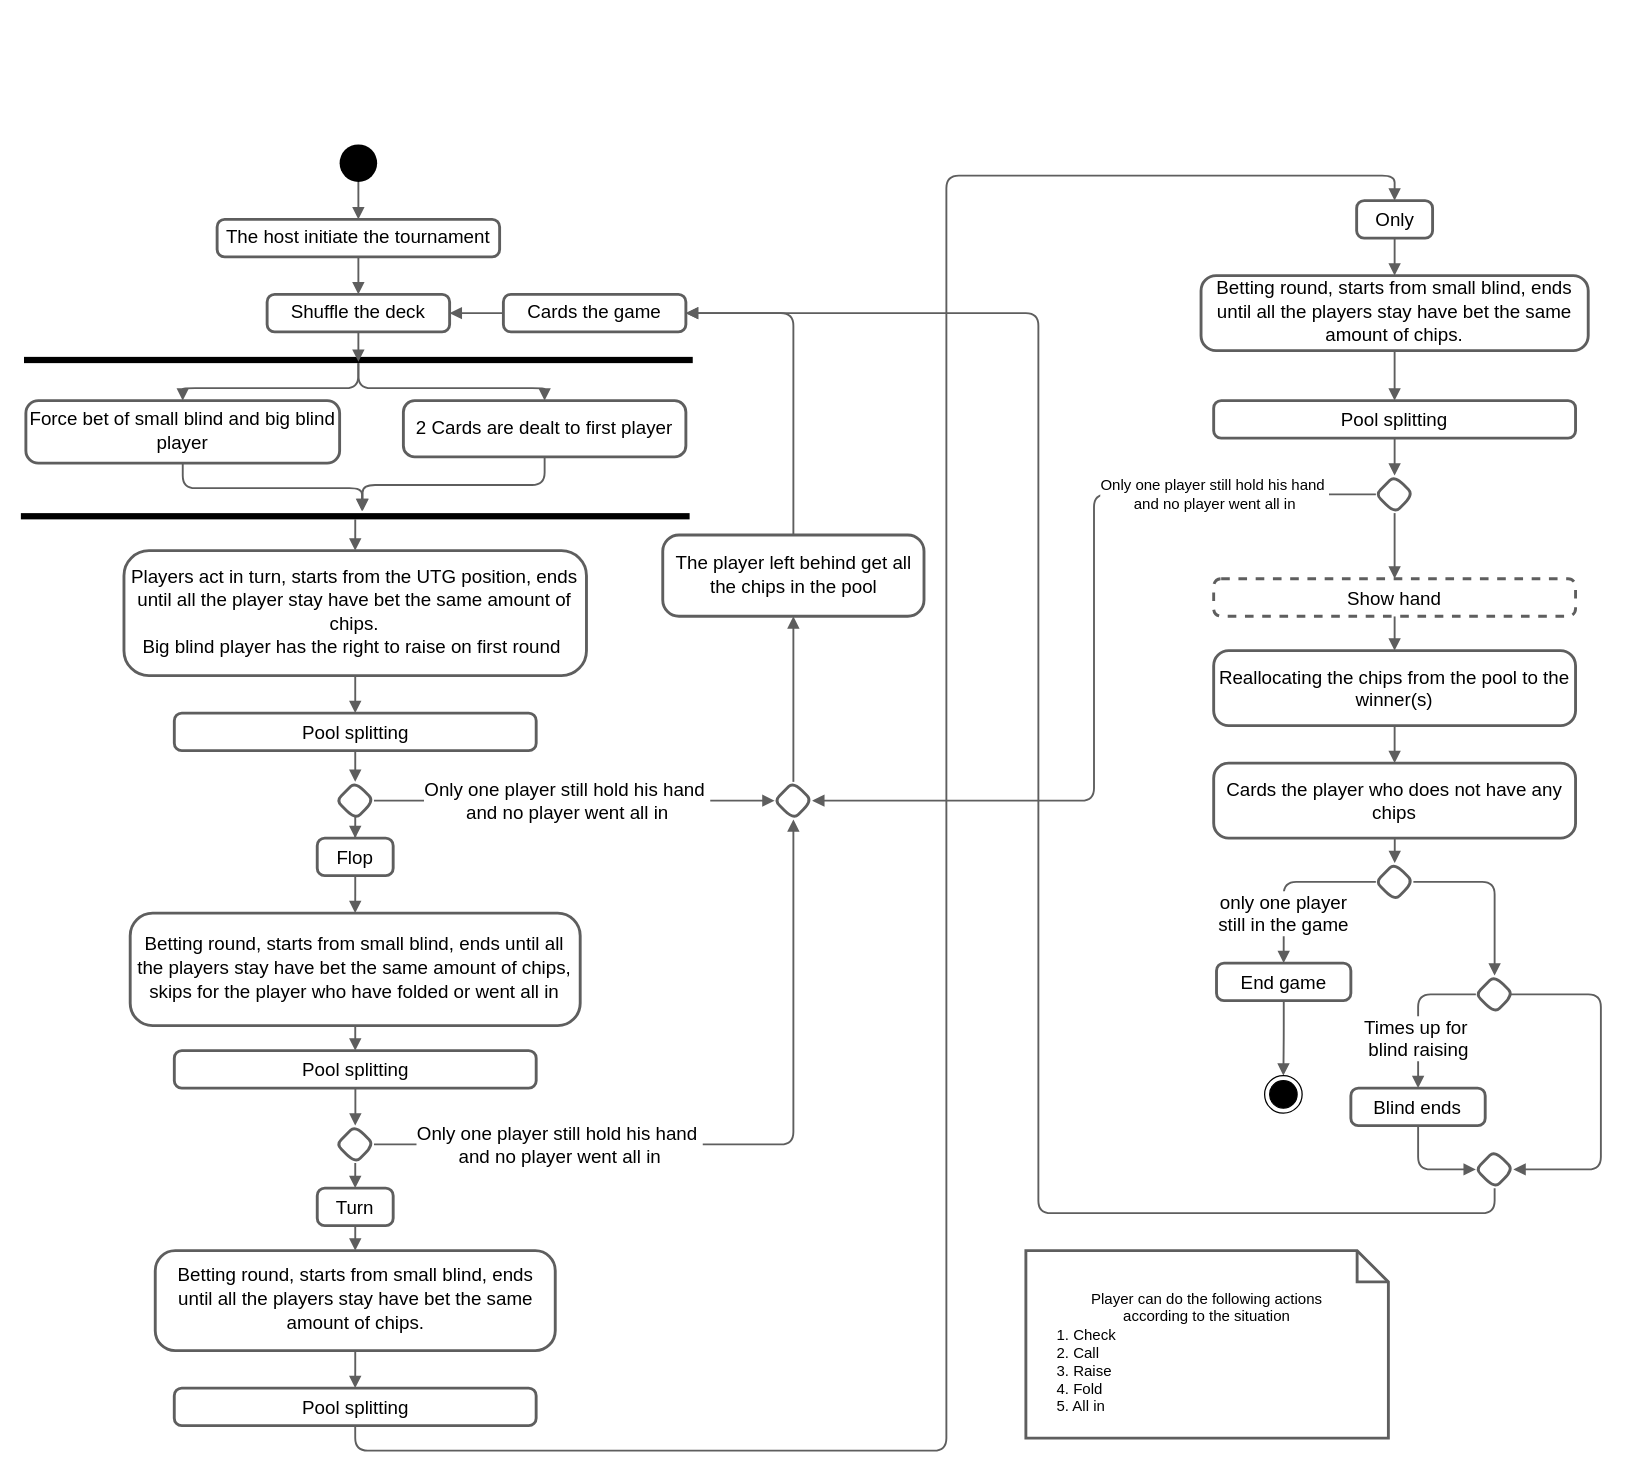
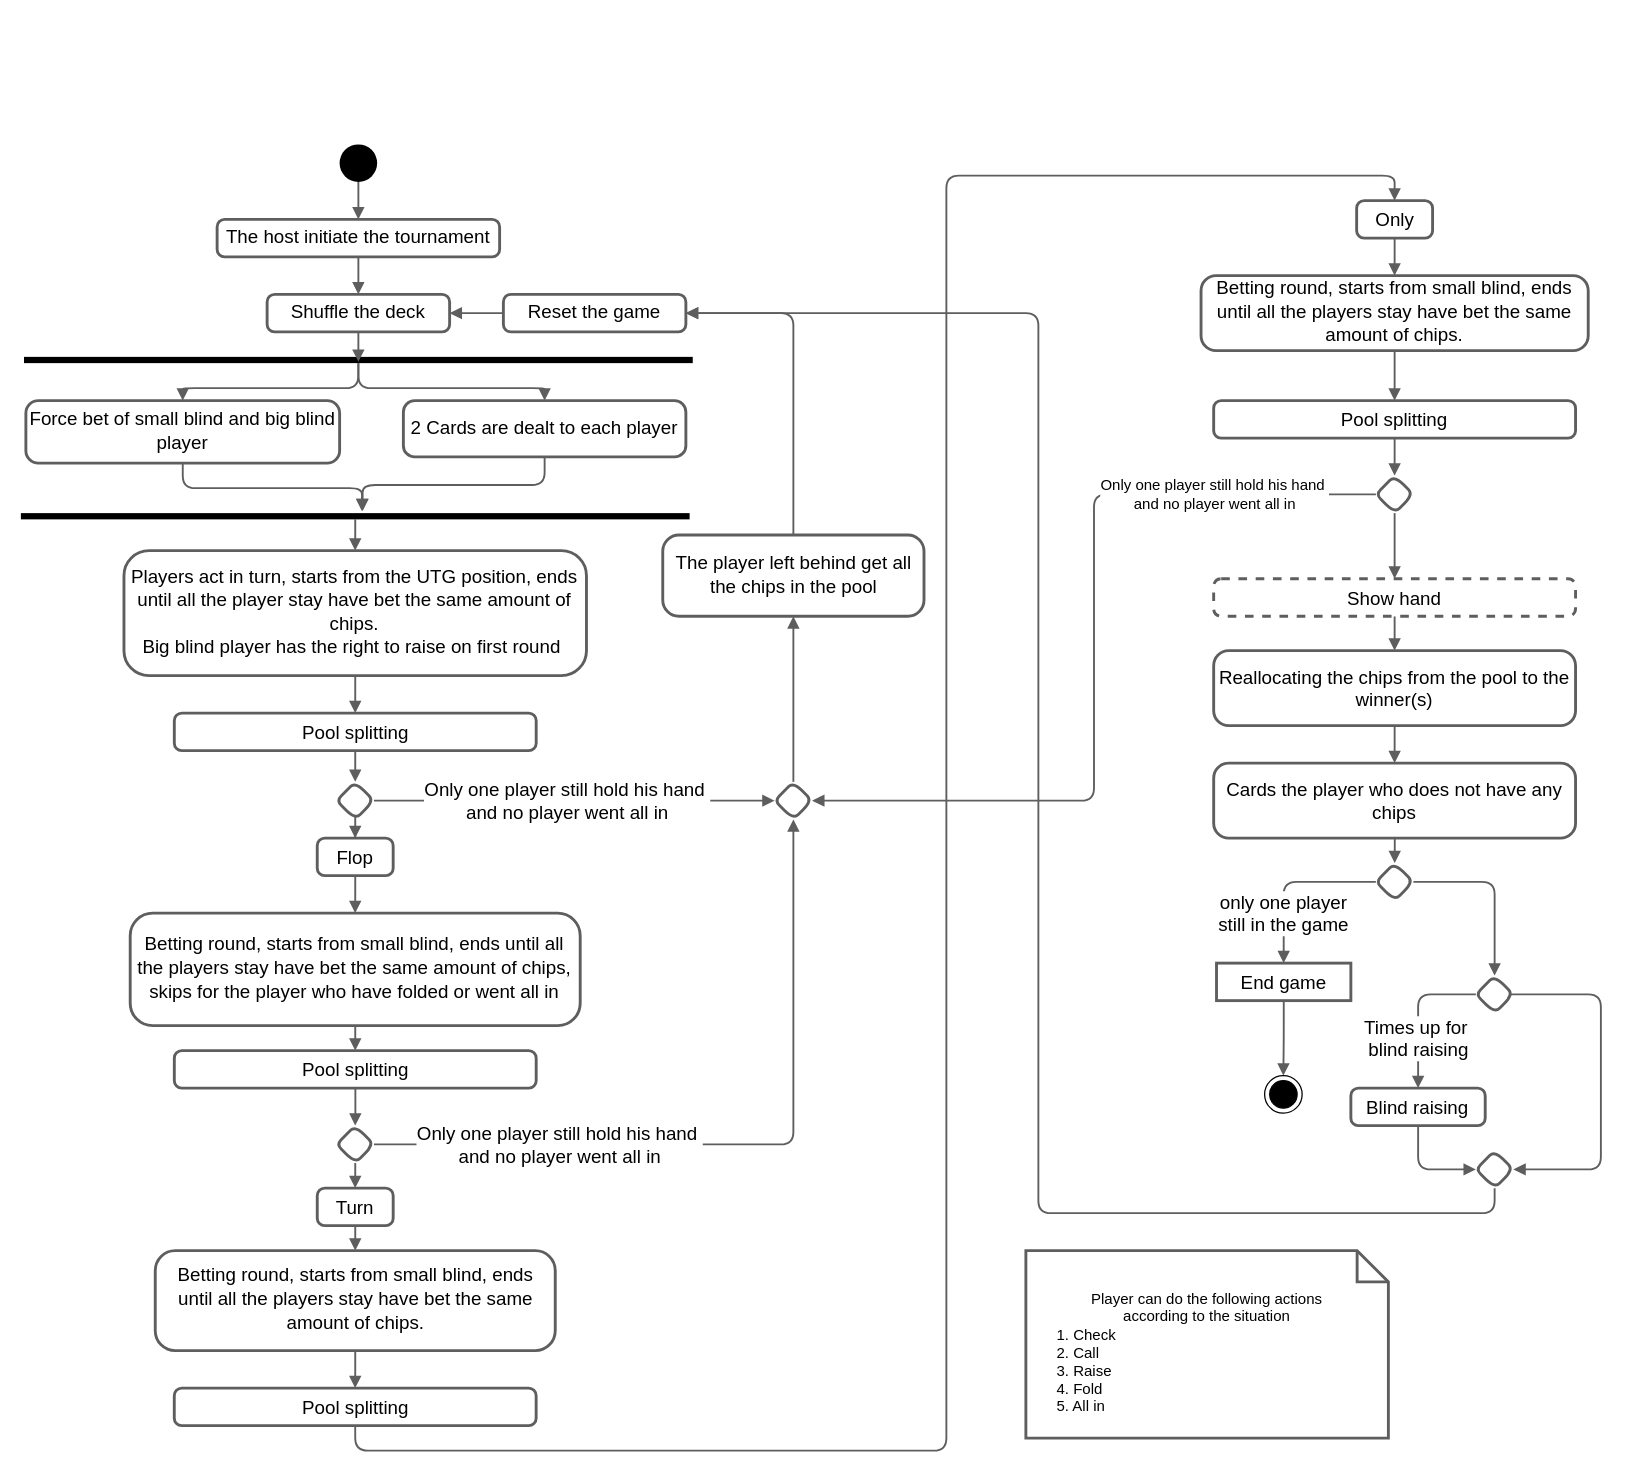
node "Cards the game": label "Cards the game" -> "Reset the game"
node "2 Cards are dealt to first player": label "2 Cards are dealt to first player" -> "2 Cards are dealt to each player"
node "End game": shape rounded rectangle -> rectangle
node "Blind ends": label "Blind ends" -> "Blind raising"
